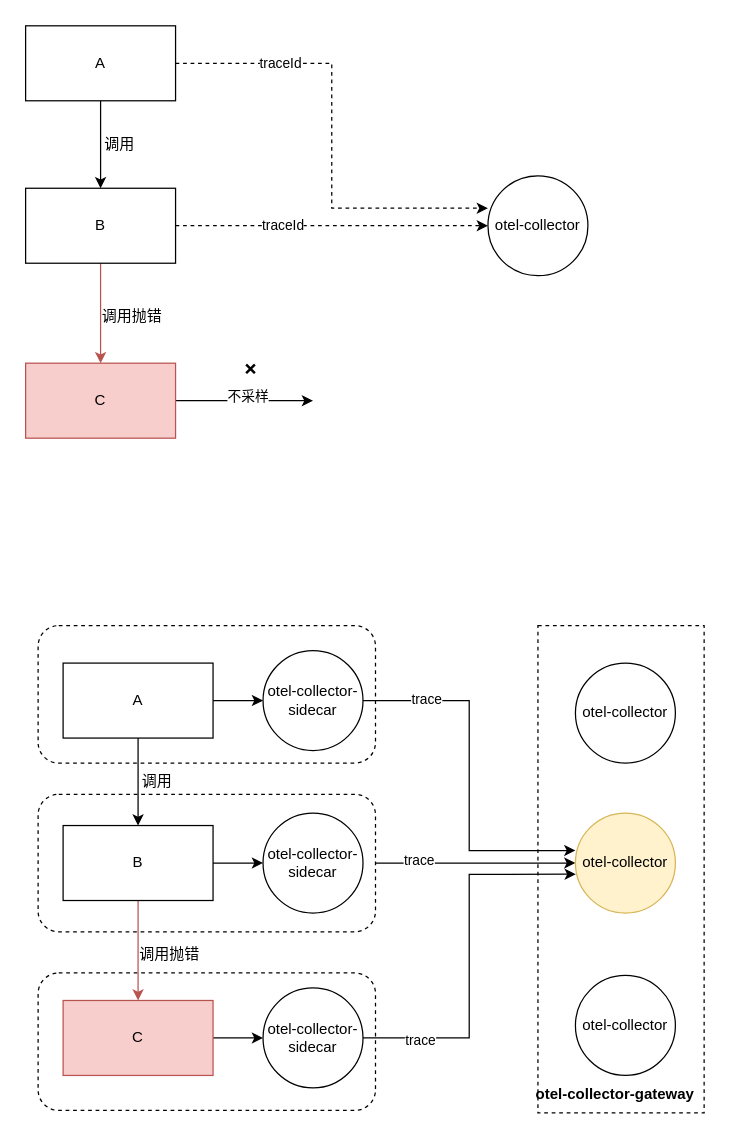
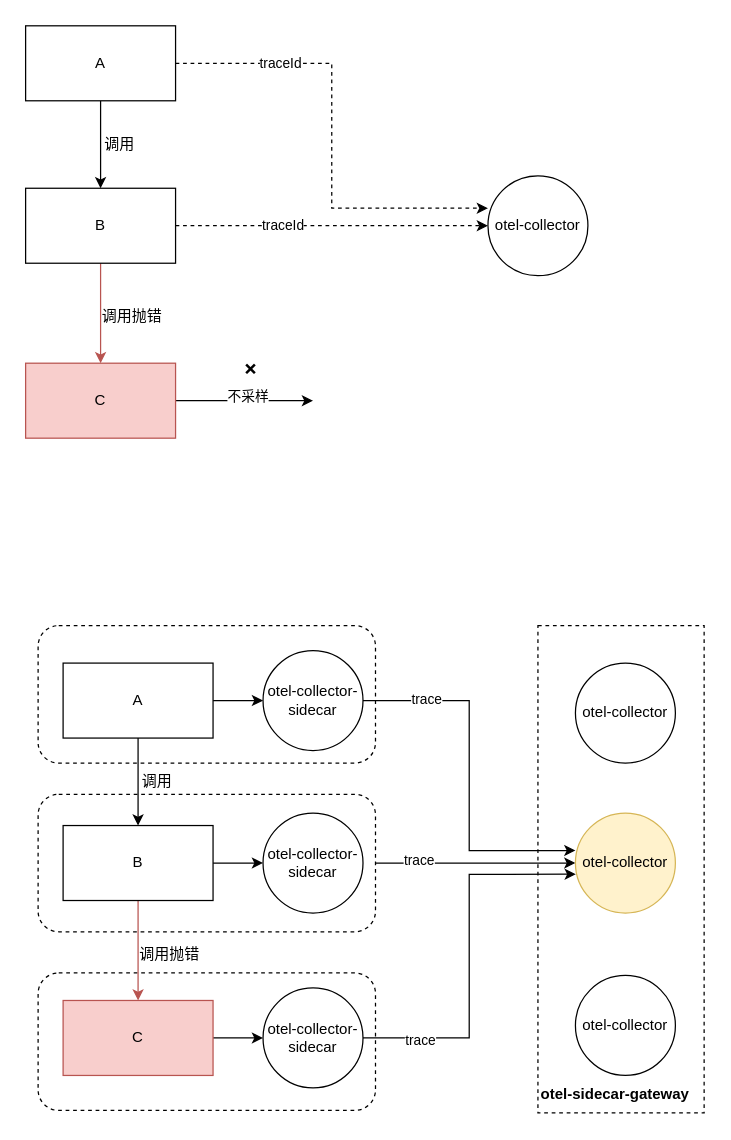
node "otel-collector-gateway": label "otel-collector-gateway" -> "otel-sidecar-gateway"
